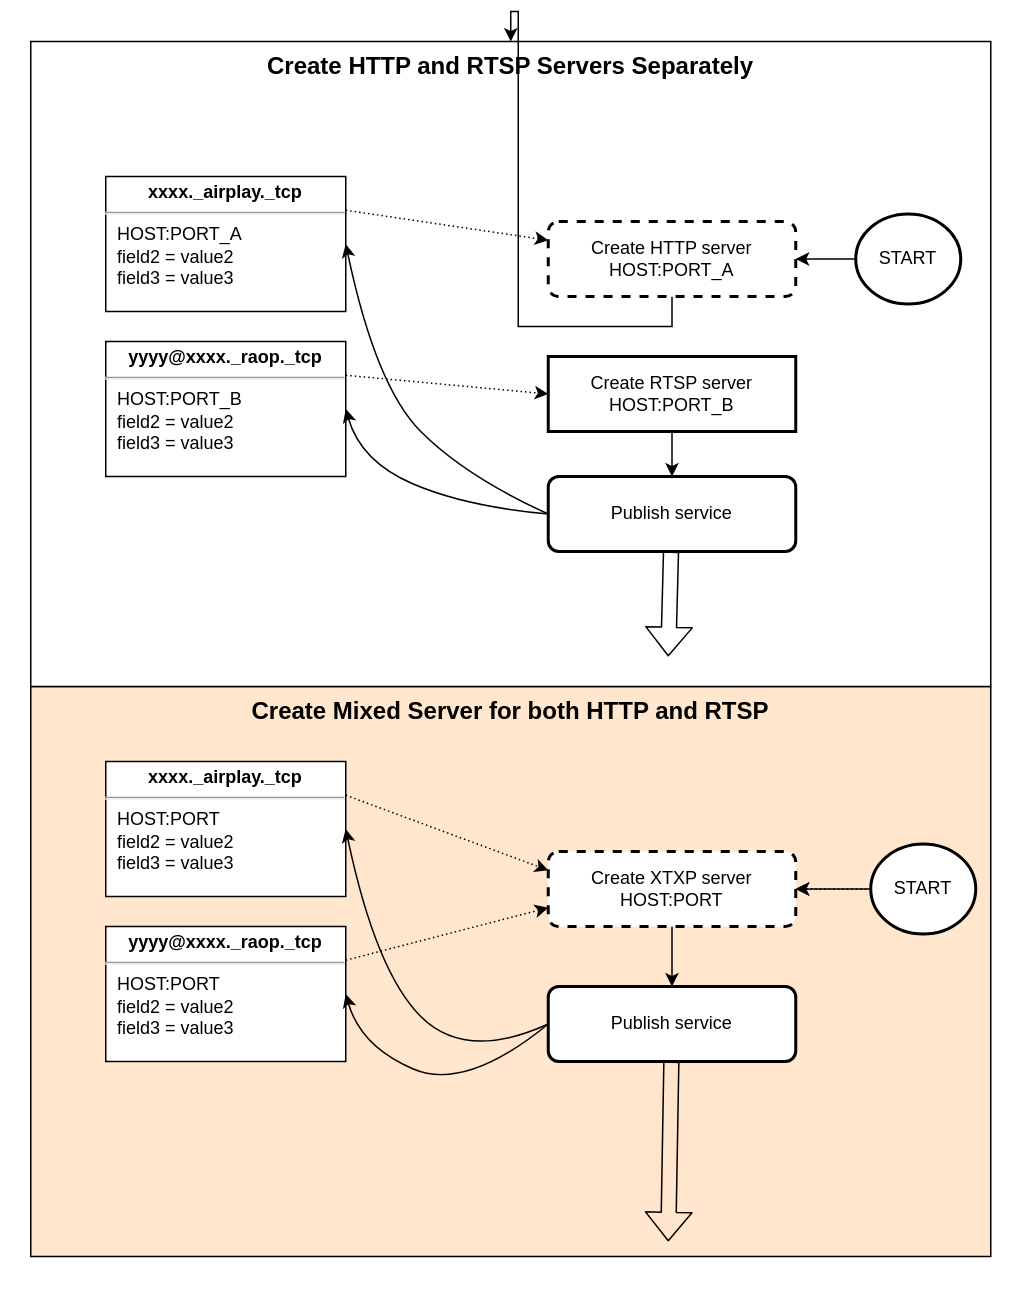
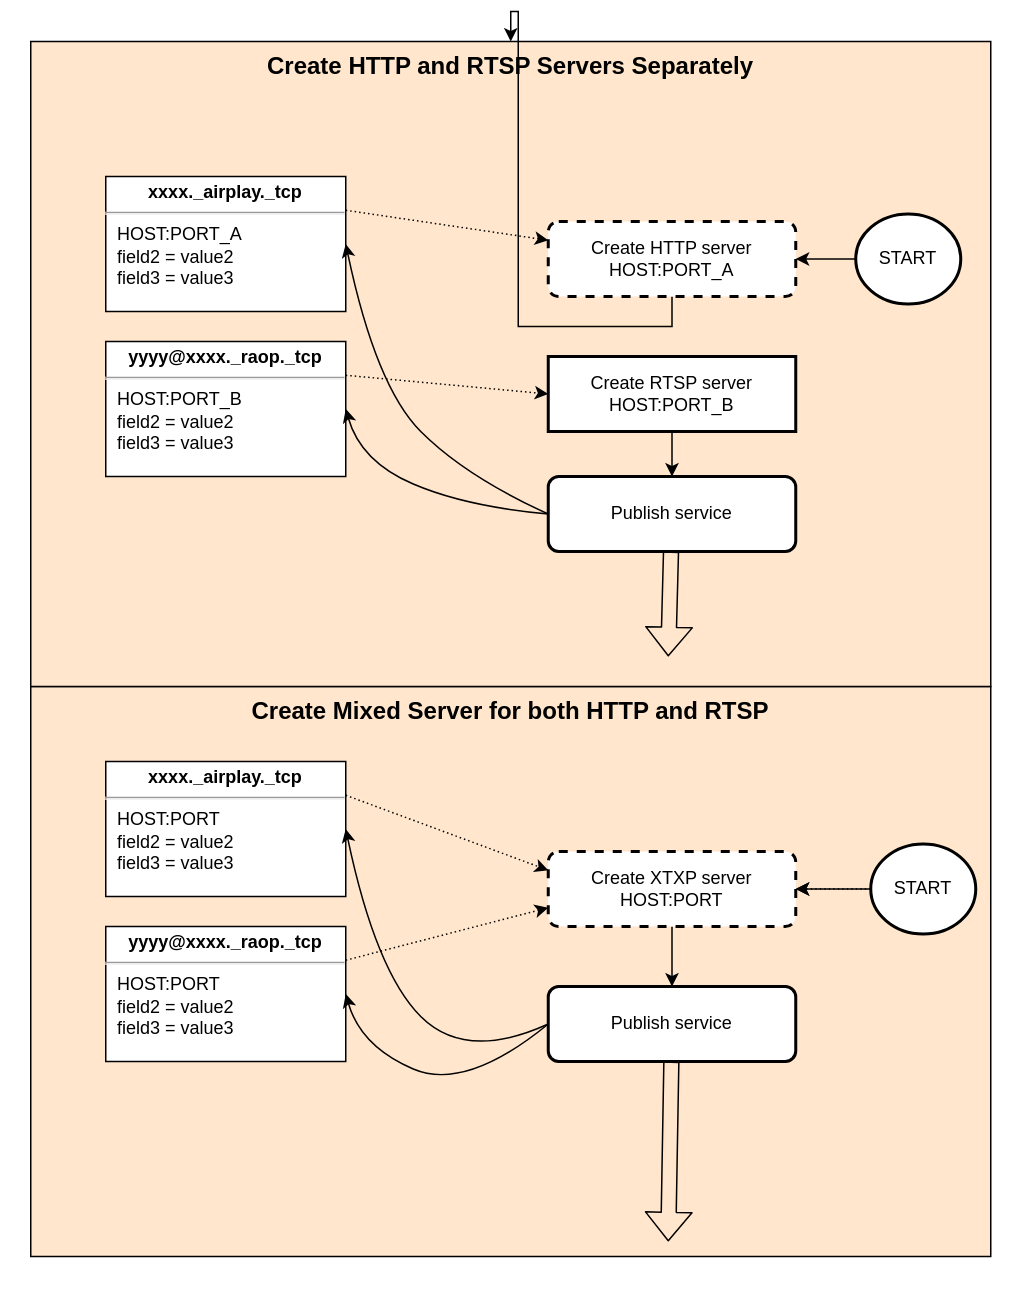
node "Create HTTP and RTSP Servers Separately": fillcolor #ffffff -> #ffe6cc
